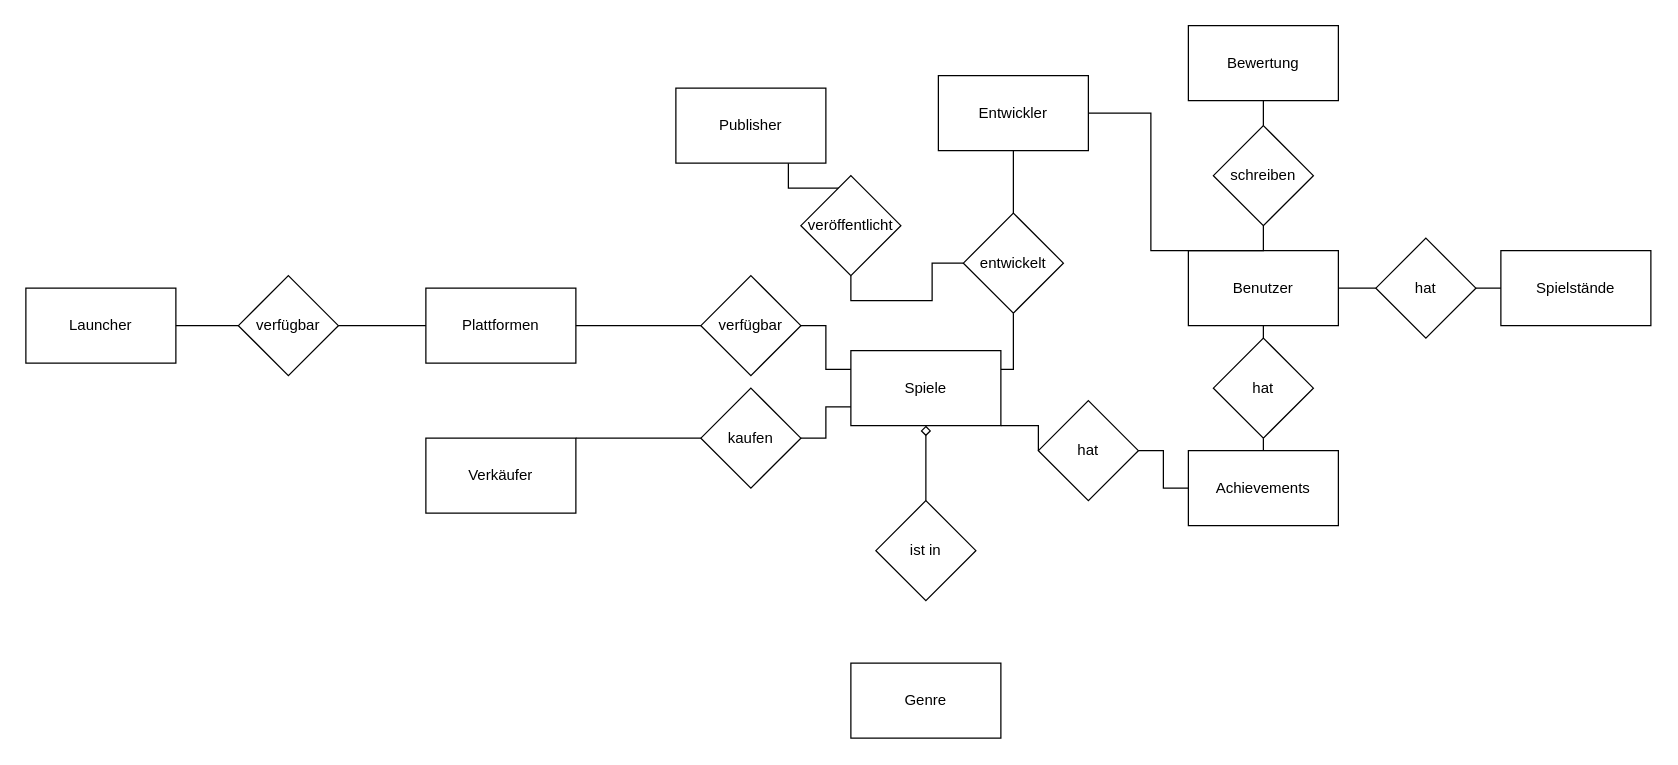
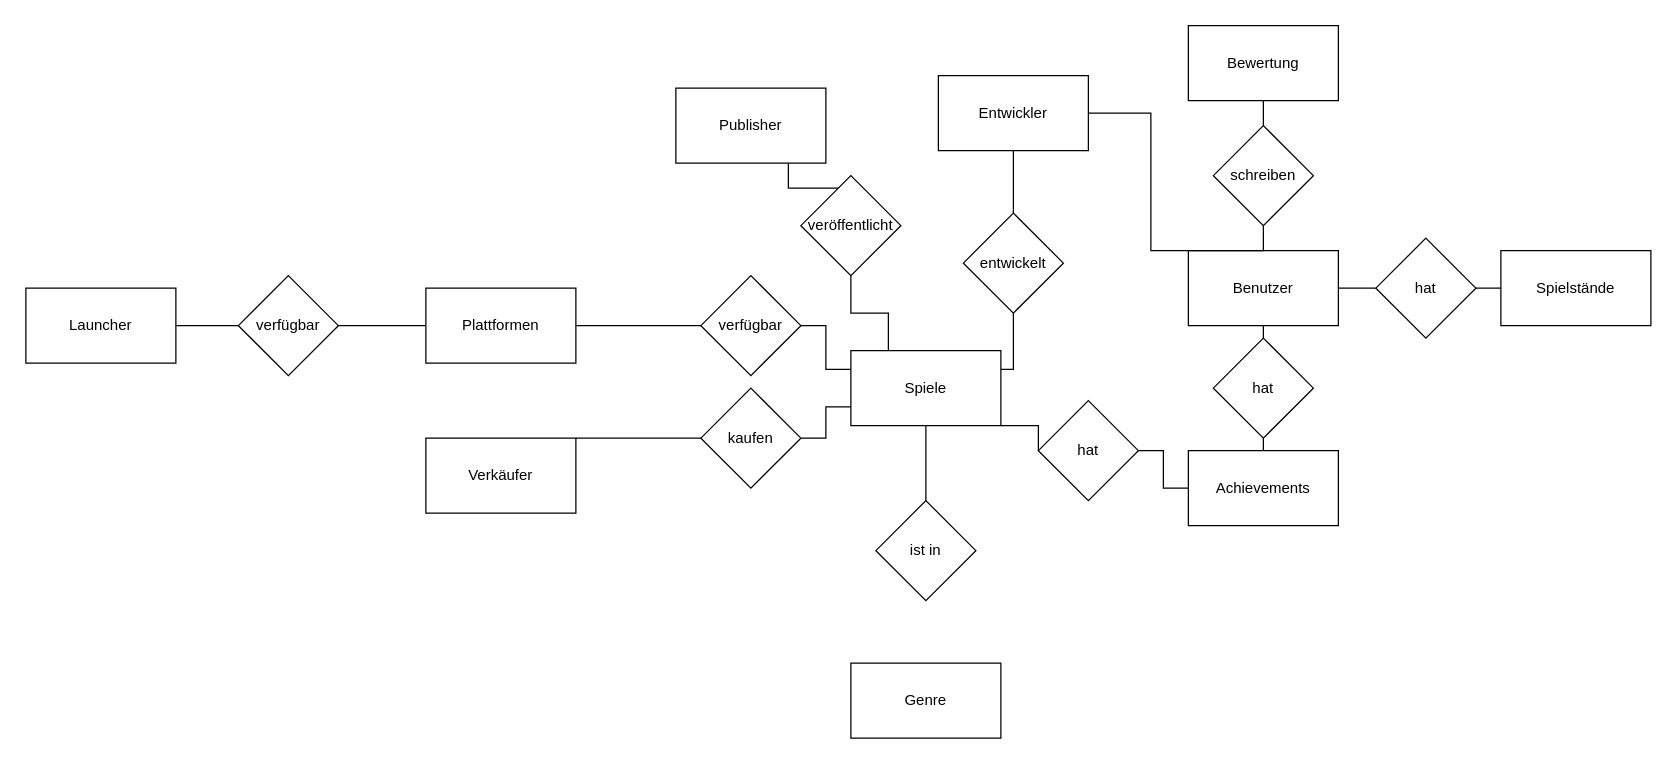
edge "veröffentlicht" -- "entwickelt": now "veröffentlicht" -- "Spiele"
edge "ist in" -> "Spiele": arrowhead diamond -> none
